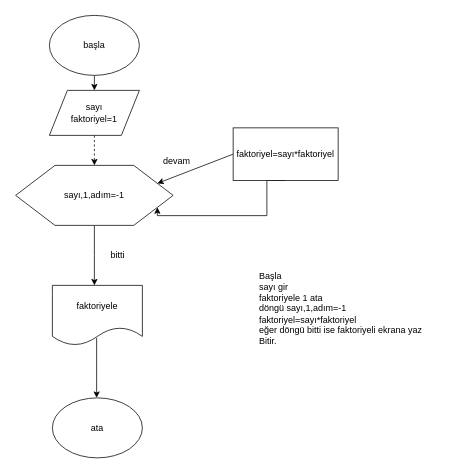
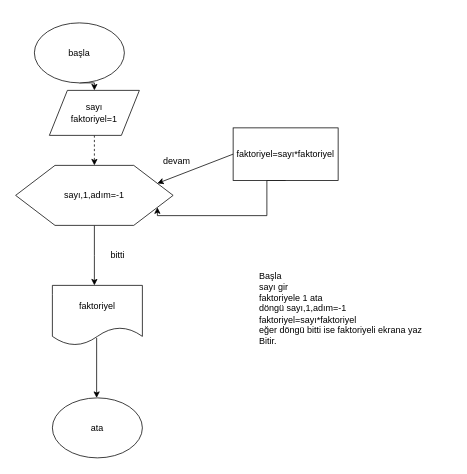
node "başla": moved (94, 45) -> (79, 53)
node "faktoriyele": label "faktoriyele" -> "faktoriyel"
